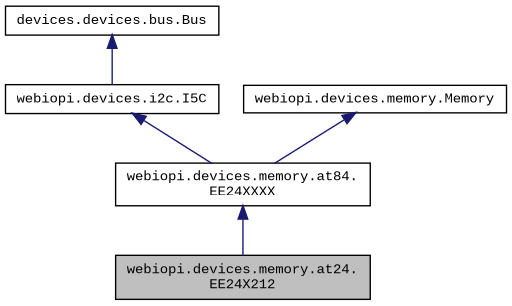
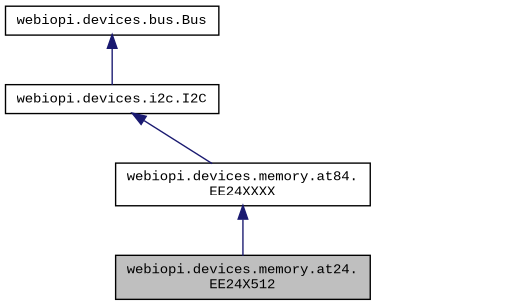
node "devices.devices.bus.Bus": label "devices.devices.bus.Bus" -> "webiopi.devices.bus.Bus"
node "webiopi.devices.i2c.I5C": label "webiopi.devices.i2c.I5C" -> "webiopi.devices.i2c.I2C"
node "webiopi.devices.memory.Memory": removed
node "webiopi.devices.memory.at24. EE24X212": label "webiopi.devices.memory.at24. EE24X212" -> "webiopi.devices.memory.at24. EE24X512"
